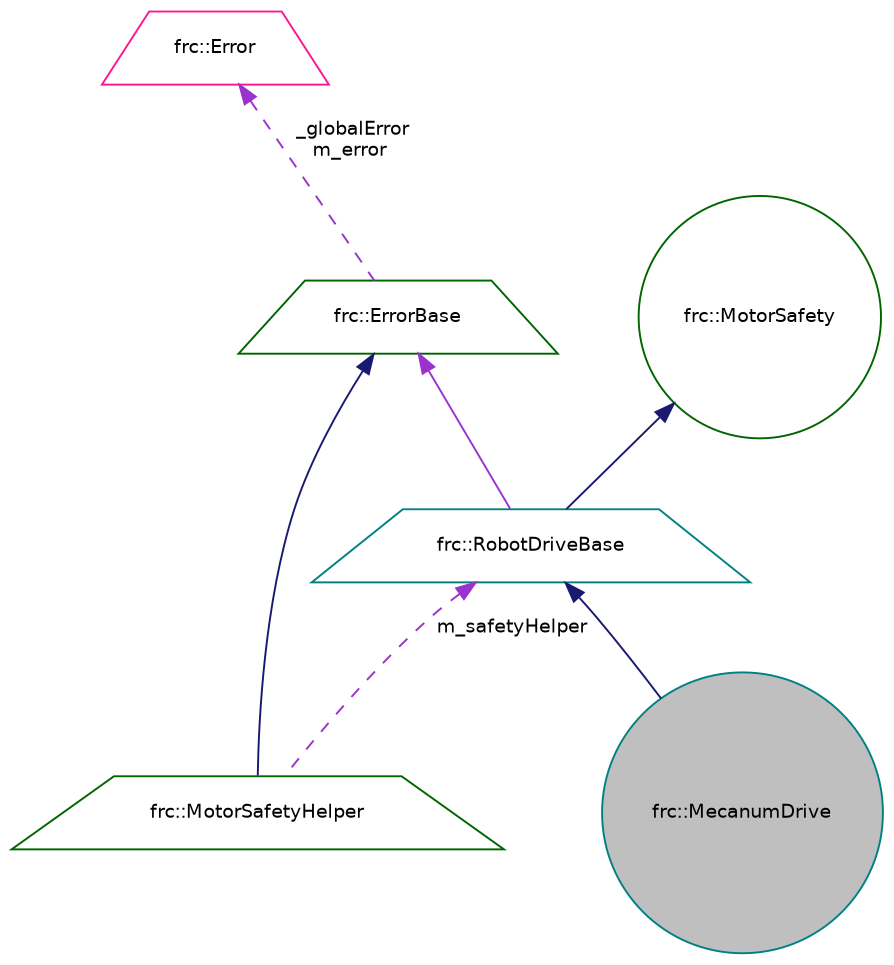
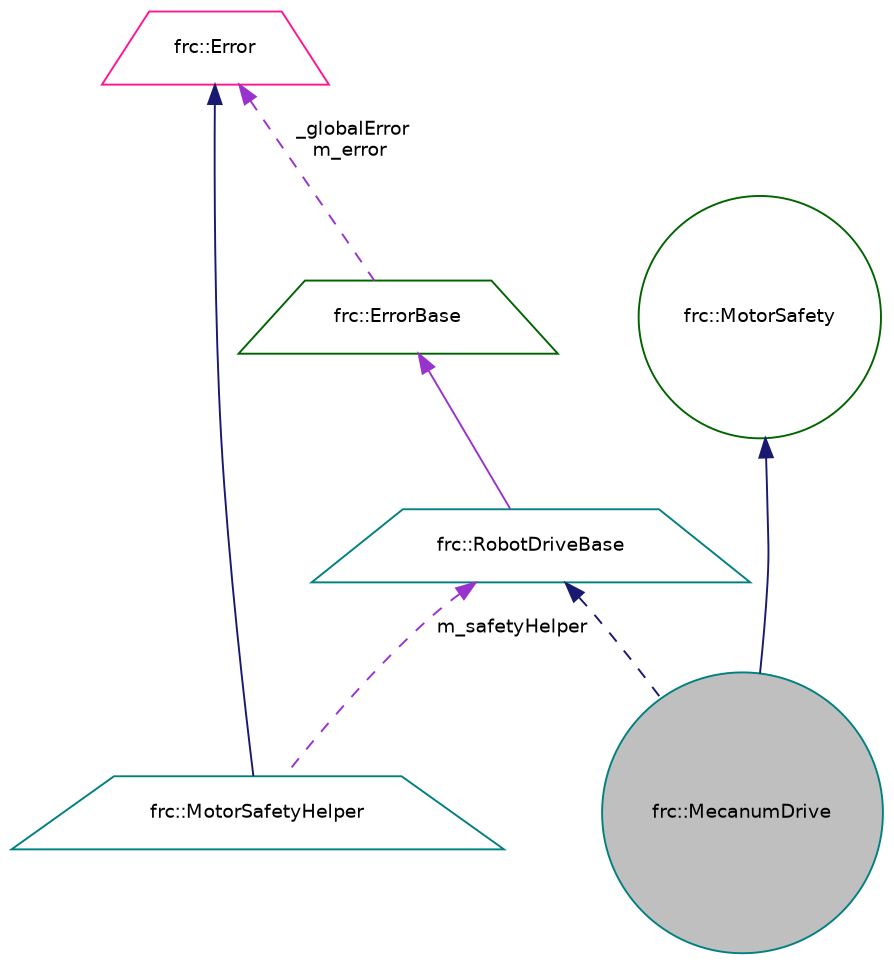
edge "frc::RobotDriveBase" -> "frc::MotorSafety": now "frc::MecanumDrive" -> "frc::MotorSafety"
edge "frc::MotorSafetyHelper" -> "frc::ErrorBase": now "frc::MotorSafetyHelper" -> "frc::Error"
edge "frc::MecanumDrive" -> "frc::RobotDriveBase": style solid -> dashed
node "frc::MotorSafetyHelper": color darkgreen -> teal
